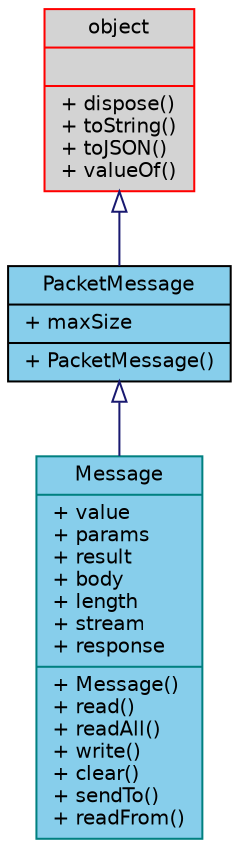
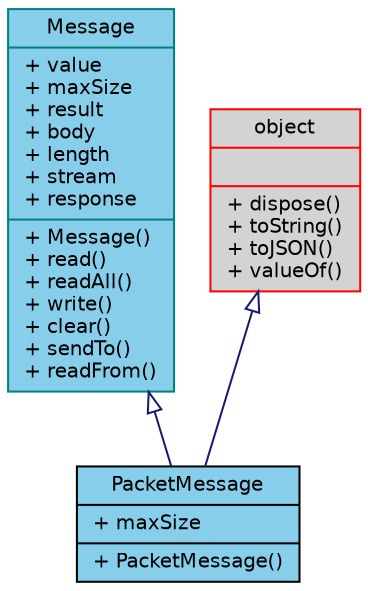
edge "Message" -> "PacketMessage": reversed
node "Message": text "+ params" -> "+ maxSize"
